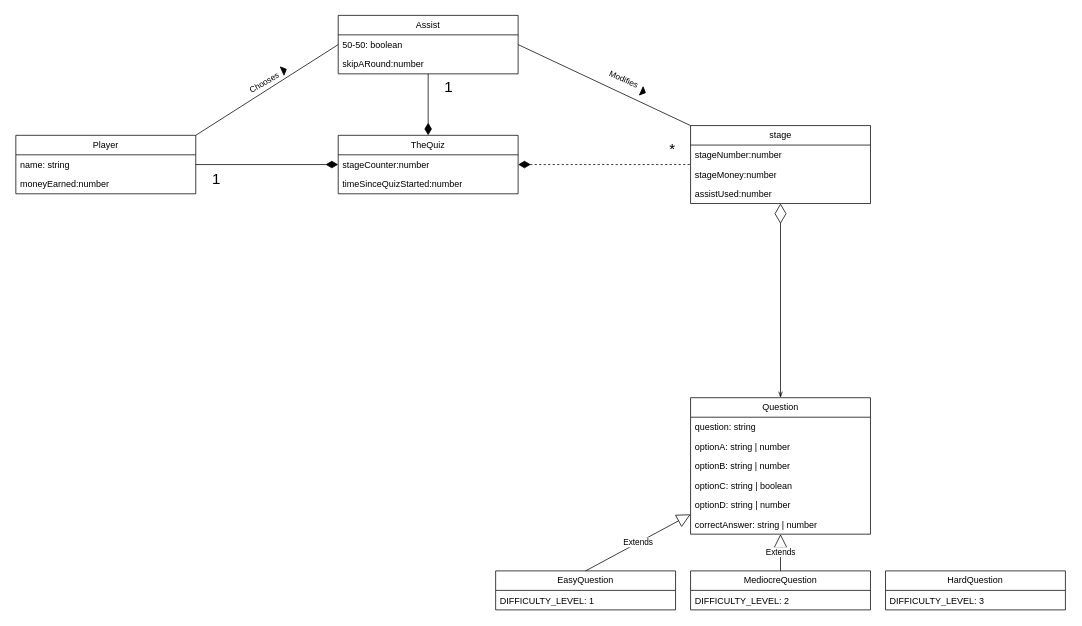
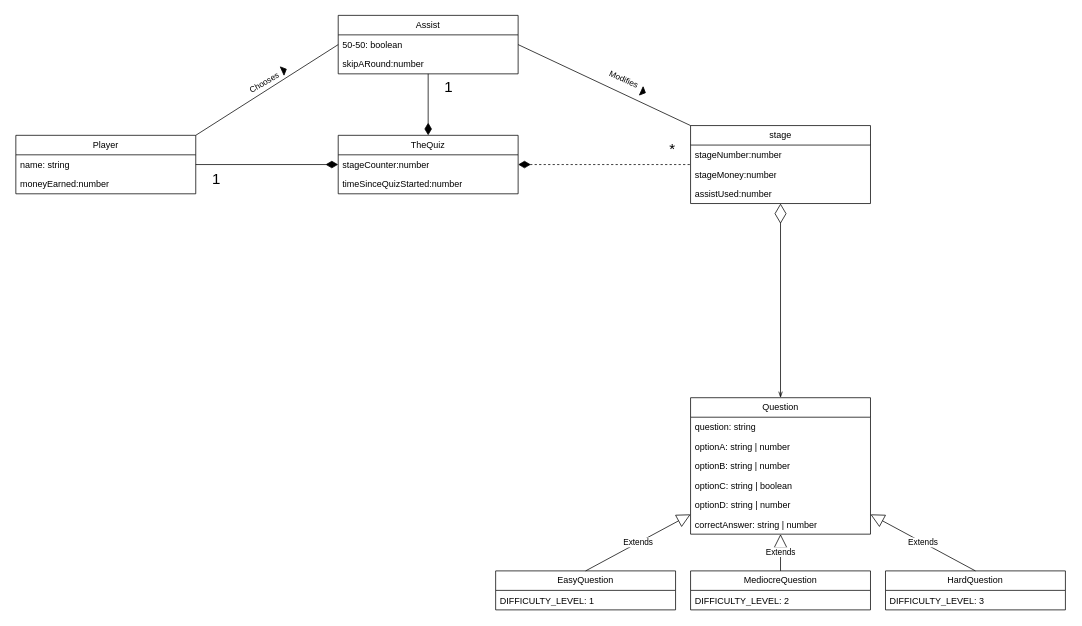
edge "HardQuestion" -> "Question": added, label "Extends"
